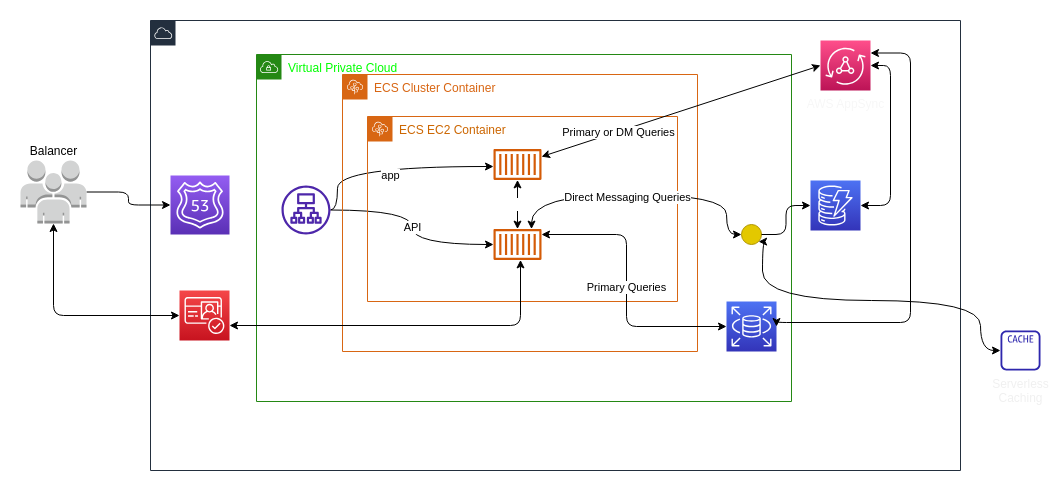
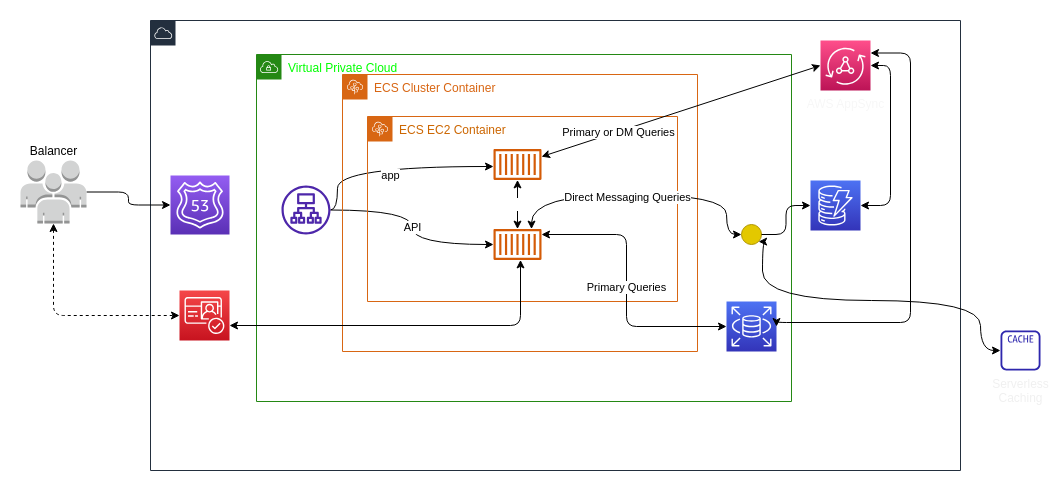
edge "Balancer" -- "Authentication": style solid -> dashed
